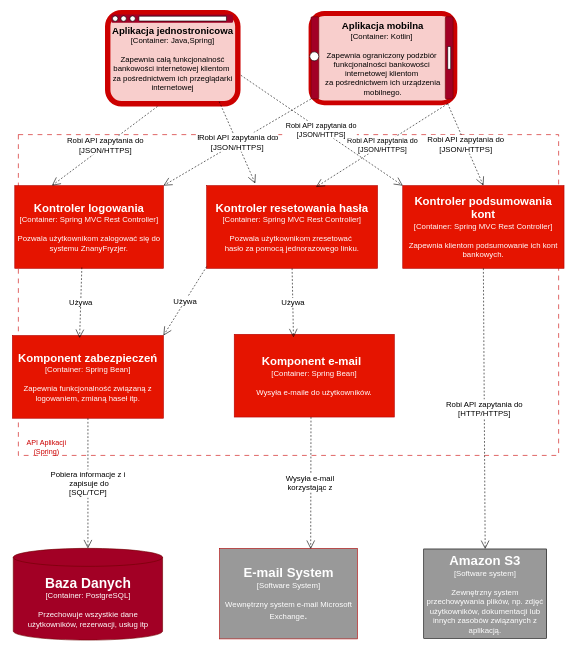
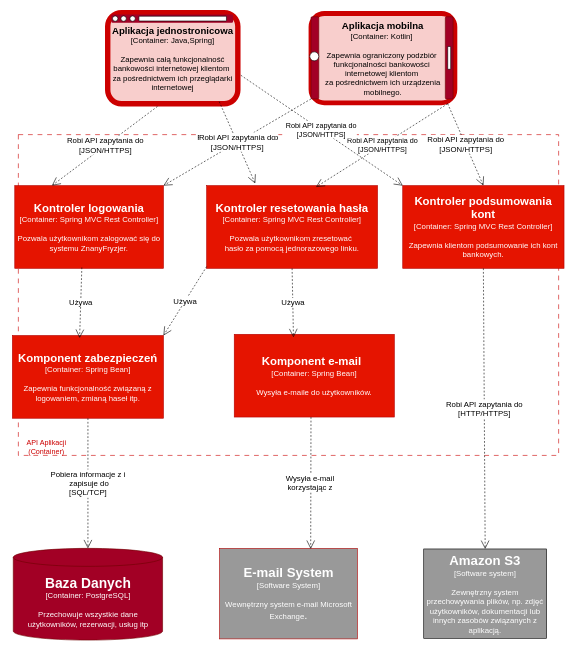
node "API Aplikacji (Spring)": label "API Aplikacji (Spring)" -> "API Aplikacji (Container)"
